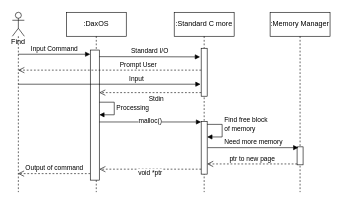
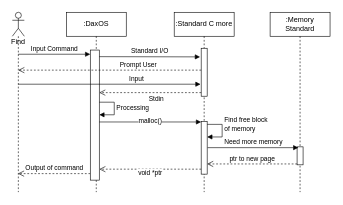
node ":Memory Manager": label ":Memory Manager" -> ":Memory Standard"
